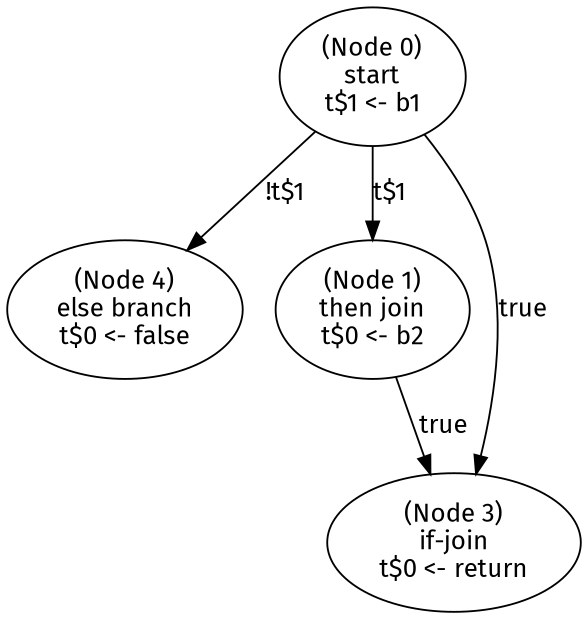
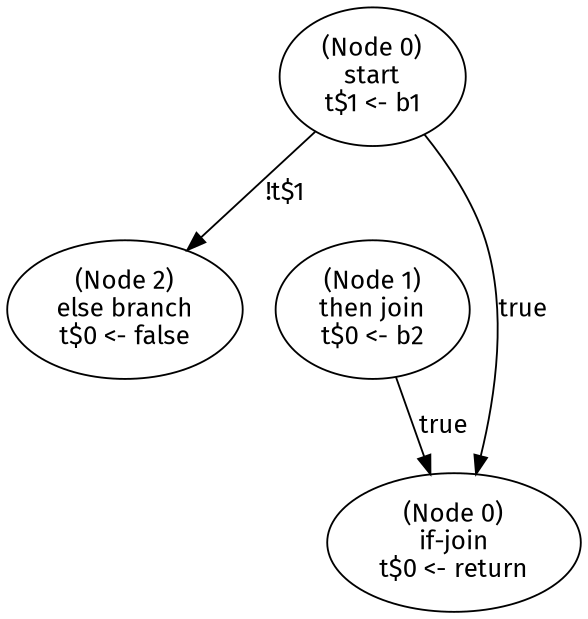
edge "(Node 0) start t$1 <- b1" -> "(Node 1) then join t$0 <- b2": removed, label "t$1"
node "(Node 4) else branch t$0 <- false": label "(Node 4) else branch t$0 <- false" -> "(Node 2) else branch t$0 <- false"
node "(Node 3) if-join t$0 <- return": label "(Node 3) if-join t$0 <- return" -> "(Node 0) if-join t$0 <- return"
